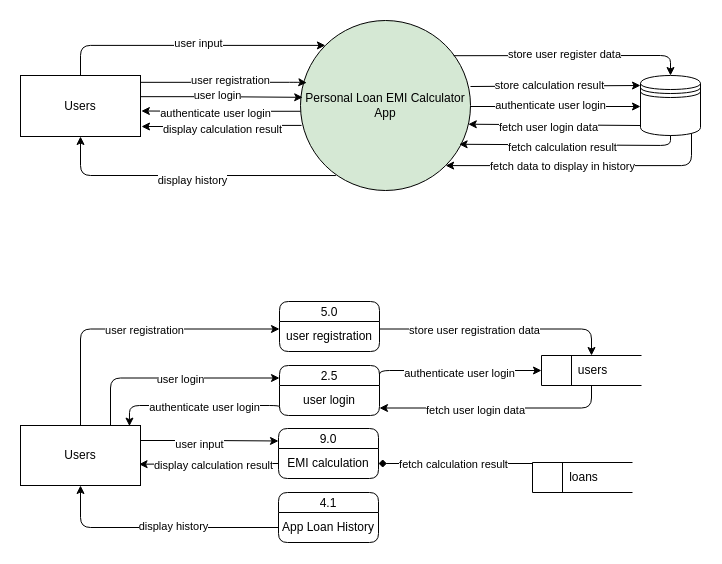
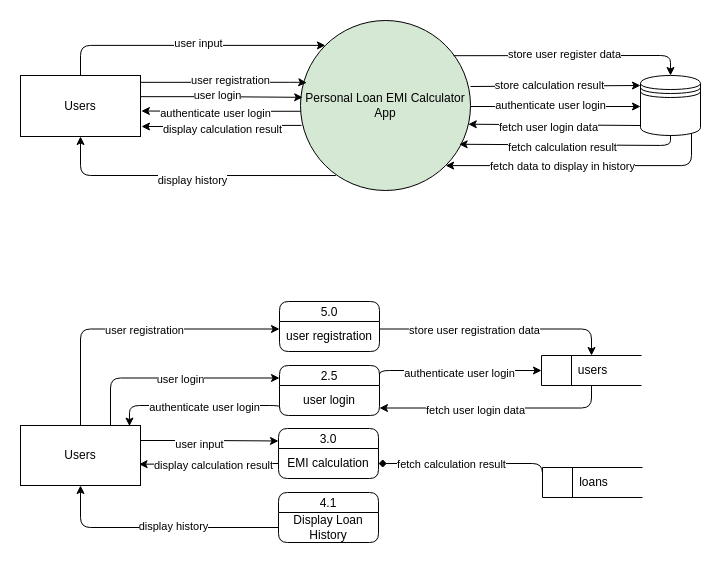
node "9.0": label "9.0" -> "3.0"
node "loans": moved (583, 478) -> (593, 483)
node "App Loan History": label "App Loan History" -> "Display Loan History"
